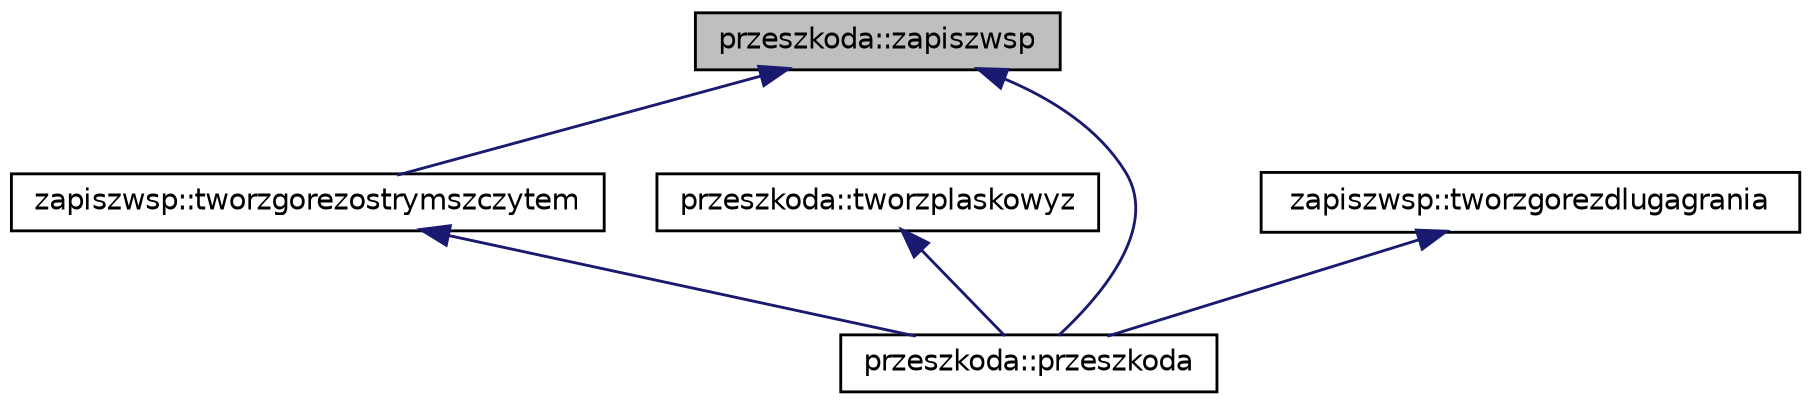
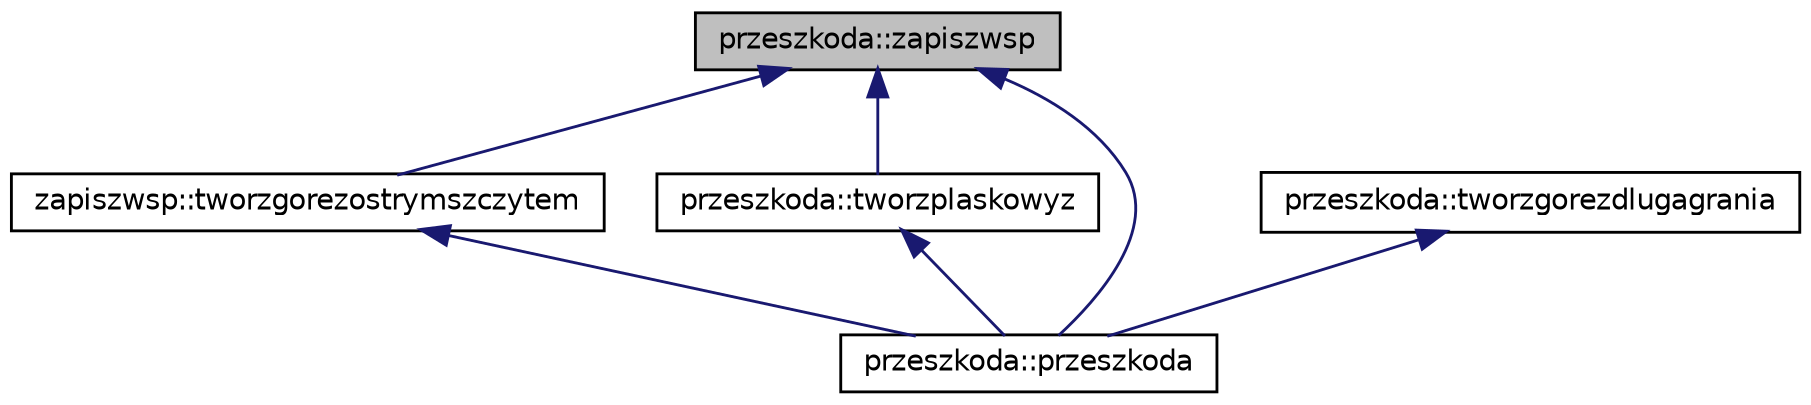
edge "przeszkoda::tworzplaskowyz" -> "przeszkoda::zapiszwsp": added
node "zapiszwsp::tworzgorezdlugagrania": label "zapiszwsp::tworzgorezdlugagrania" -> "przeszkoda::tworzgorezdlugagrania"
